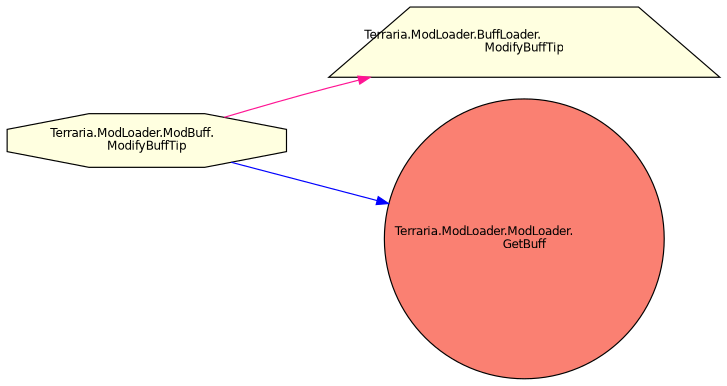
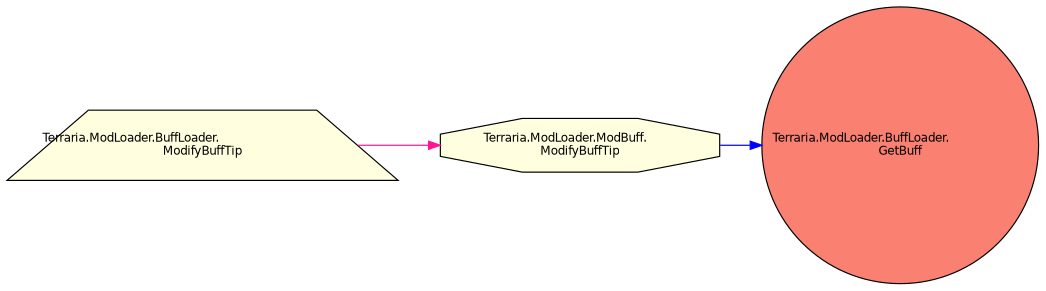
edge "Terraria.ModLoader.ModBuff. ModifyBuffTip" -> "Terraria.ModLoader.BuffLoader. ModifyBuffTip": reversed
node "Terraria.ModLoader.ModLoader. GetBuff": label "Terraria.ModLoader.ModLoader. GetBuff" -> "Terraria.ModLoader.BuffLoader. GetBuff"
